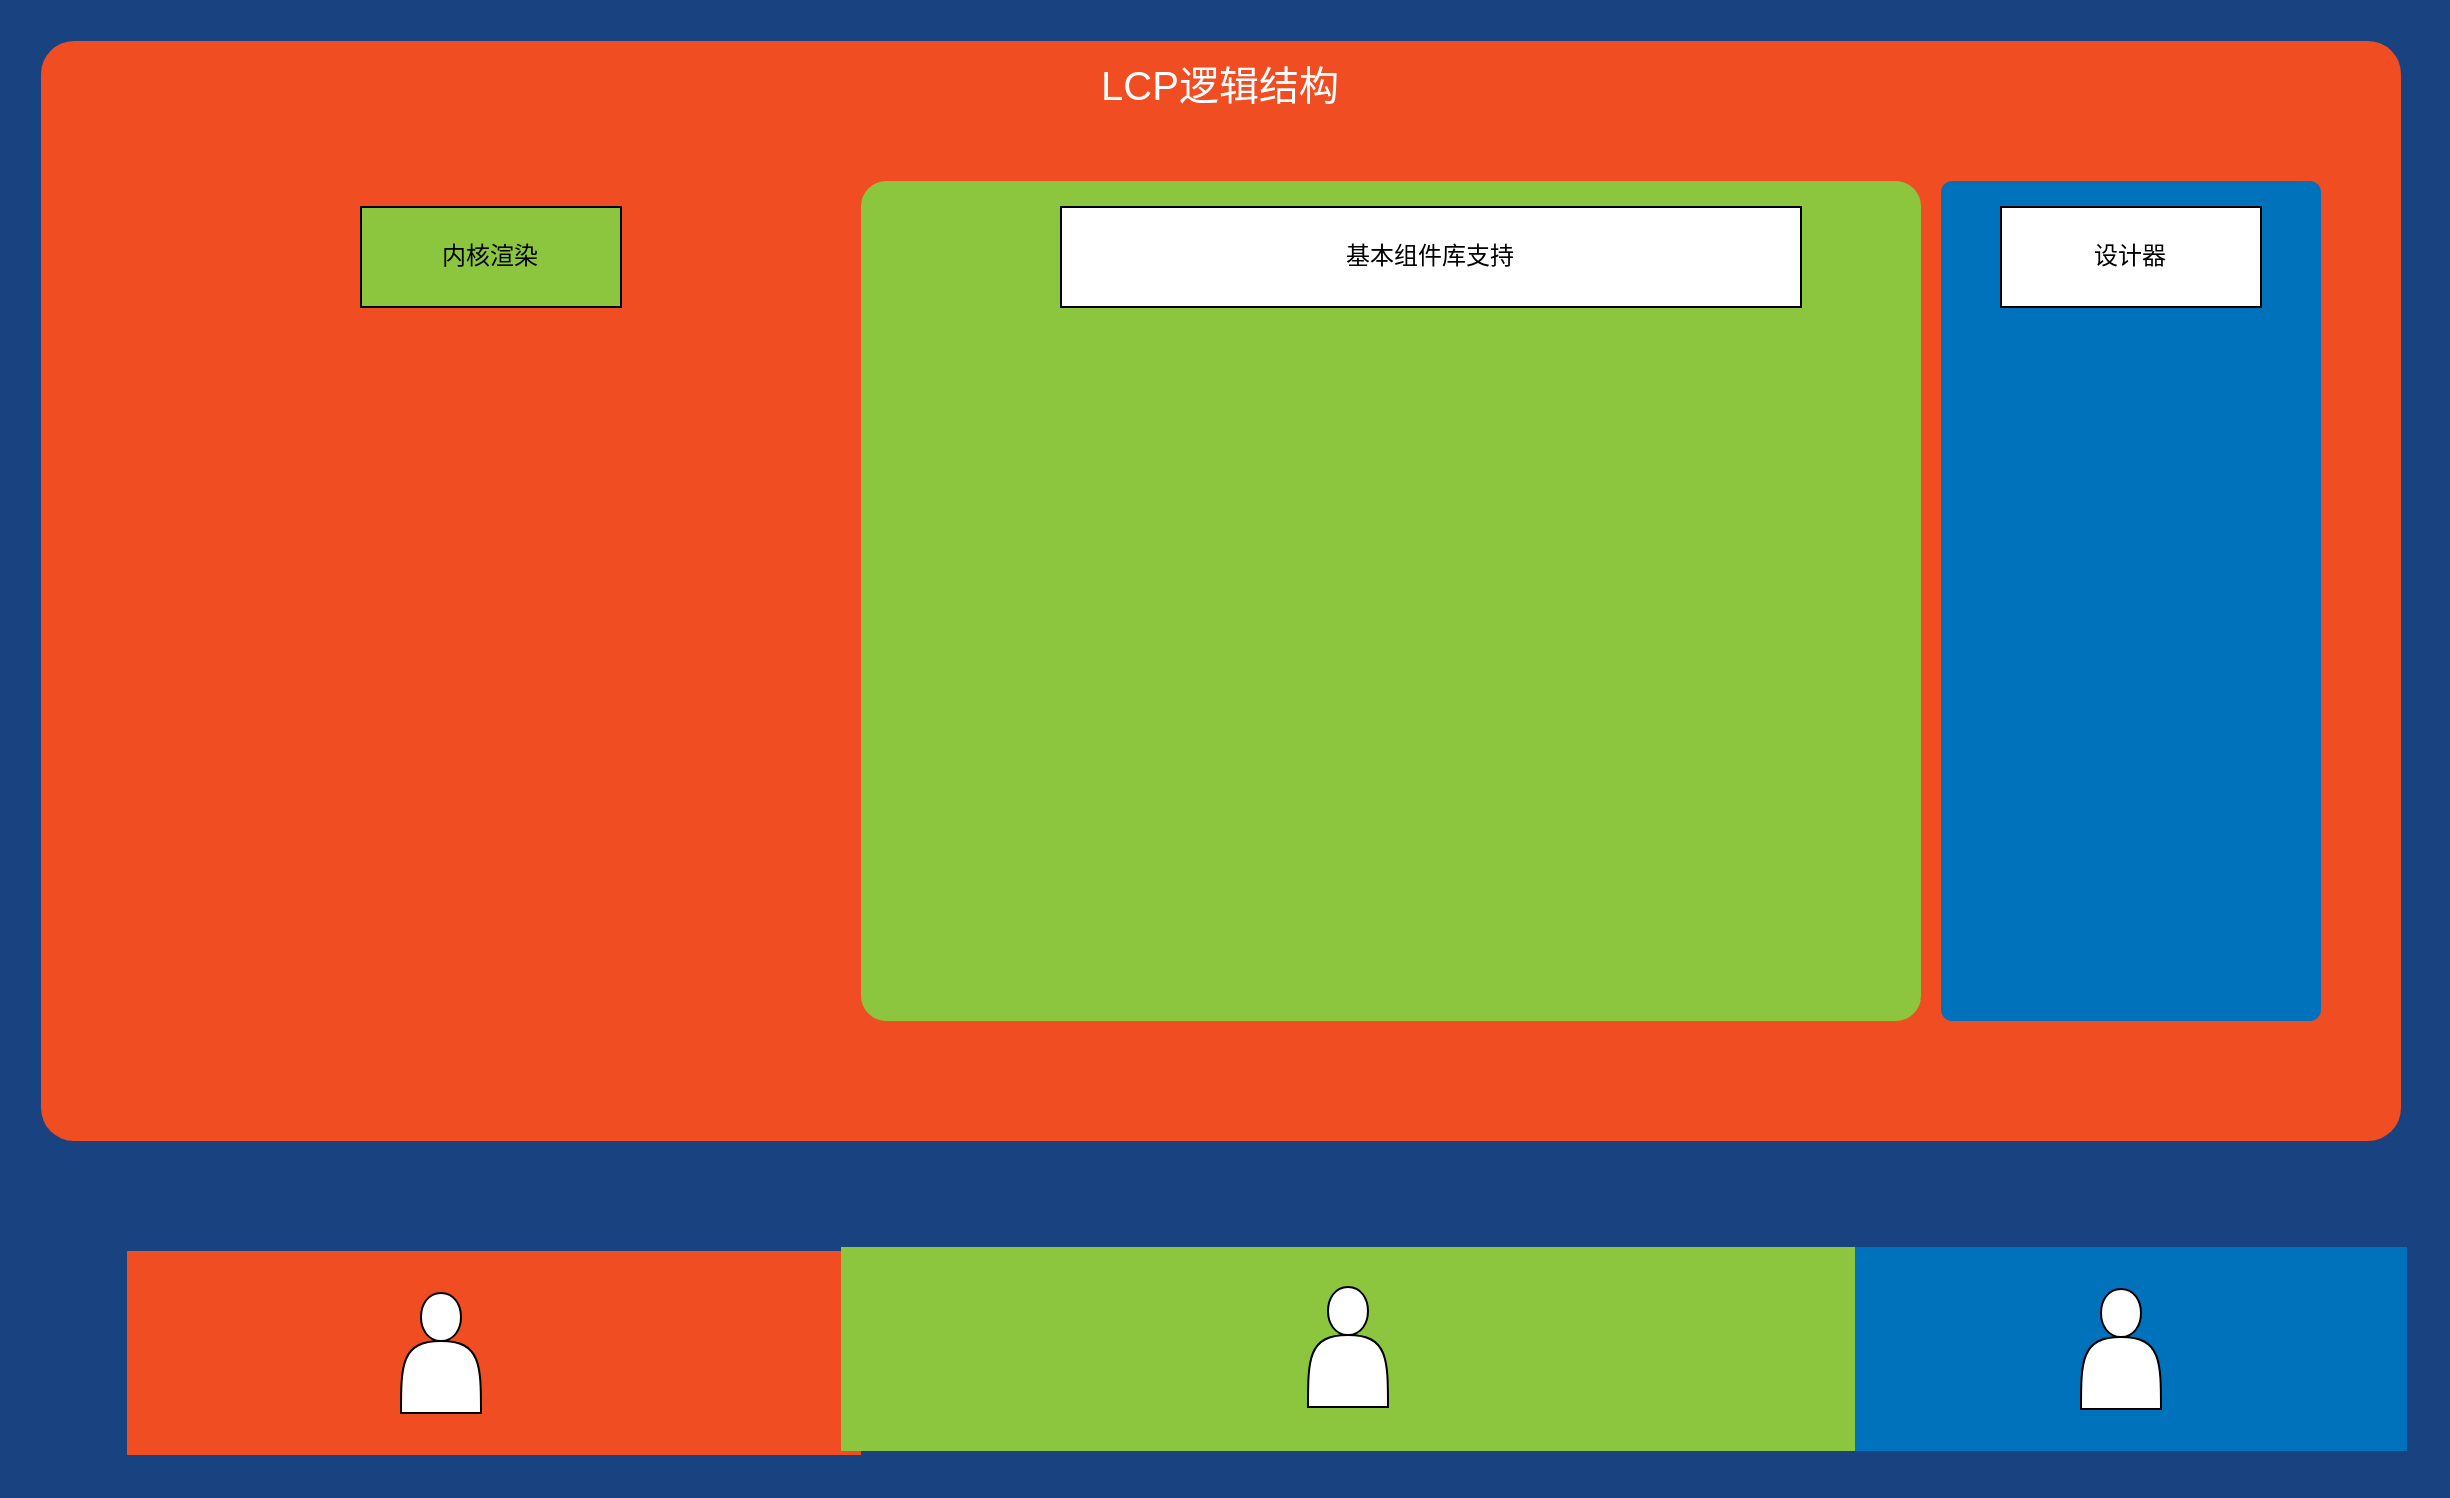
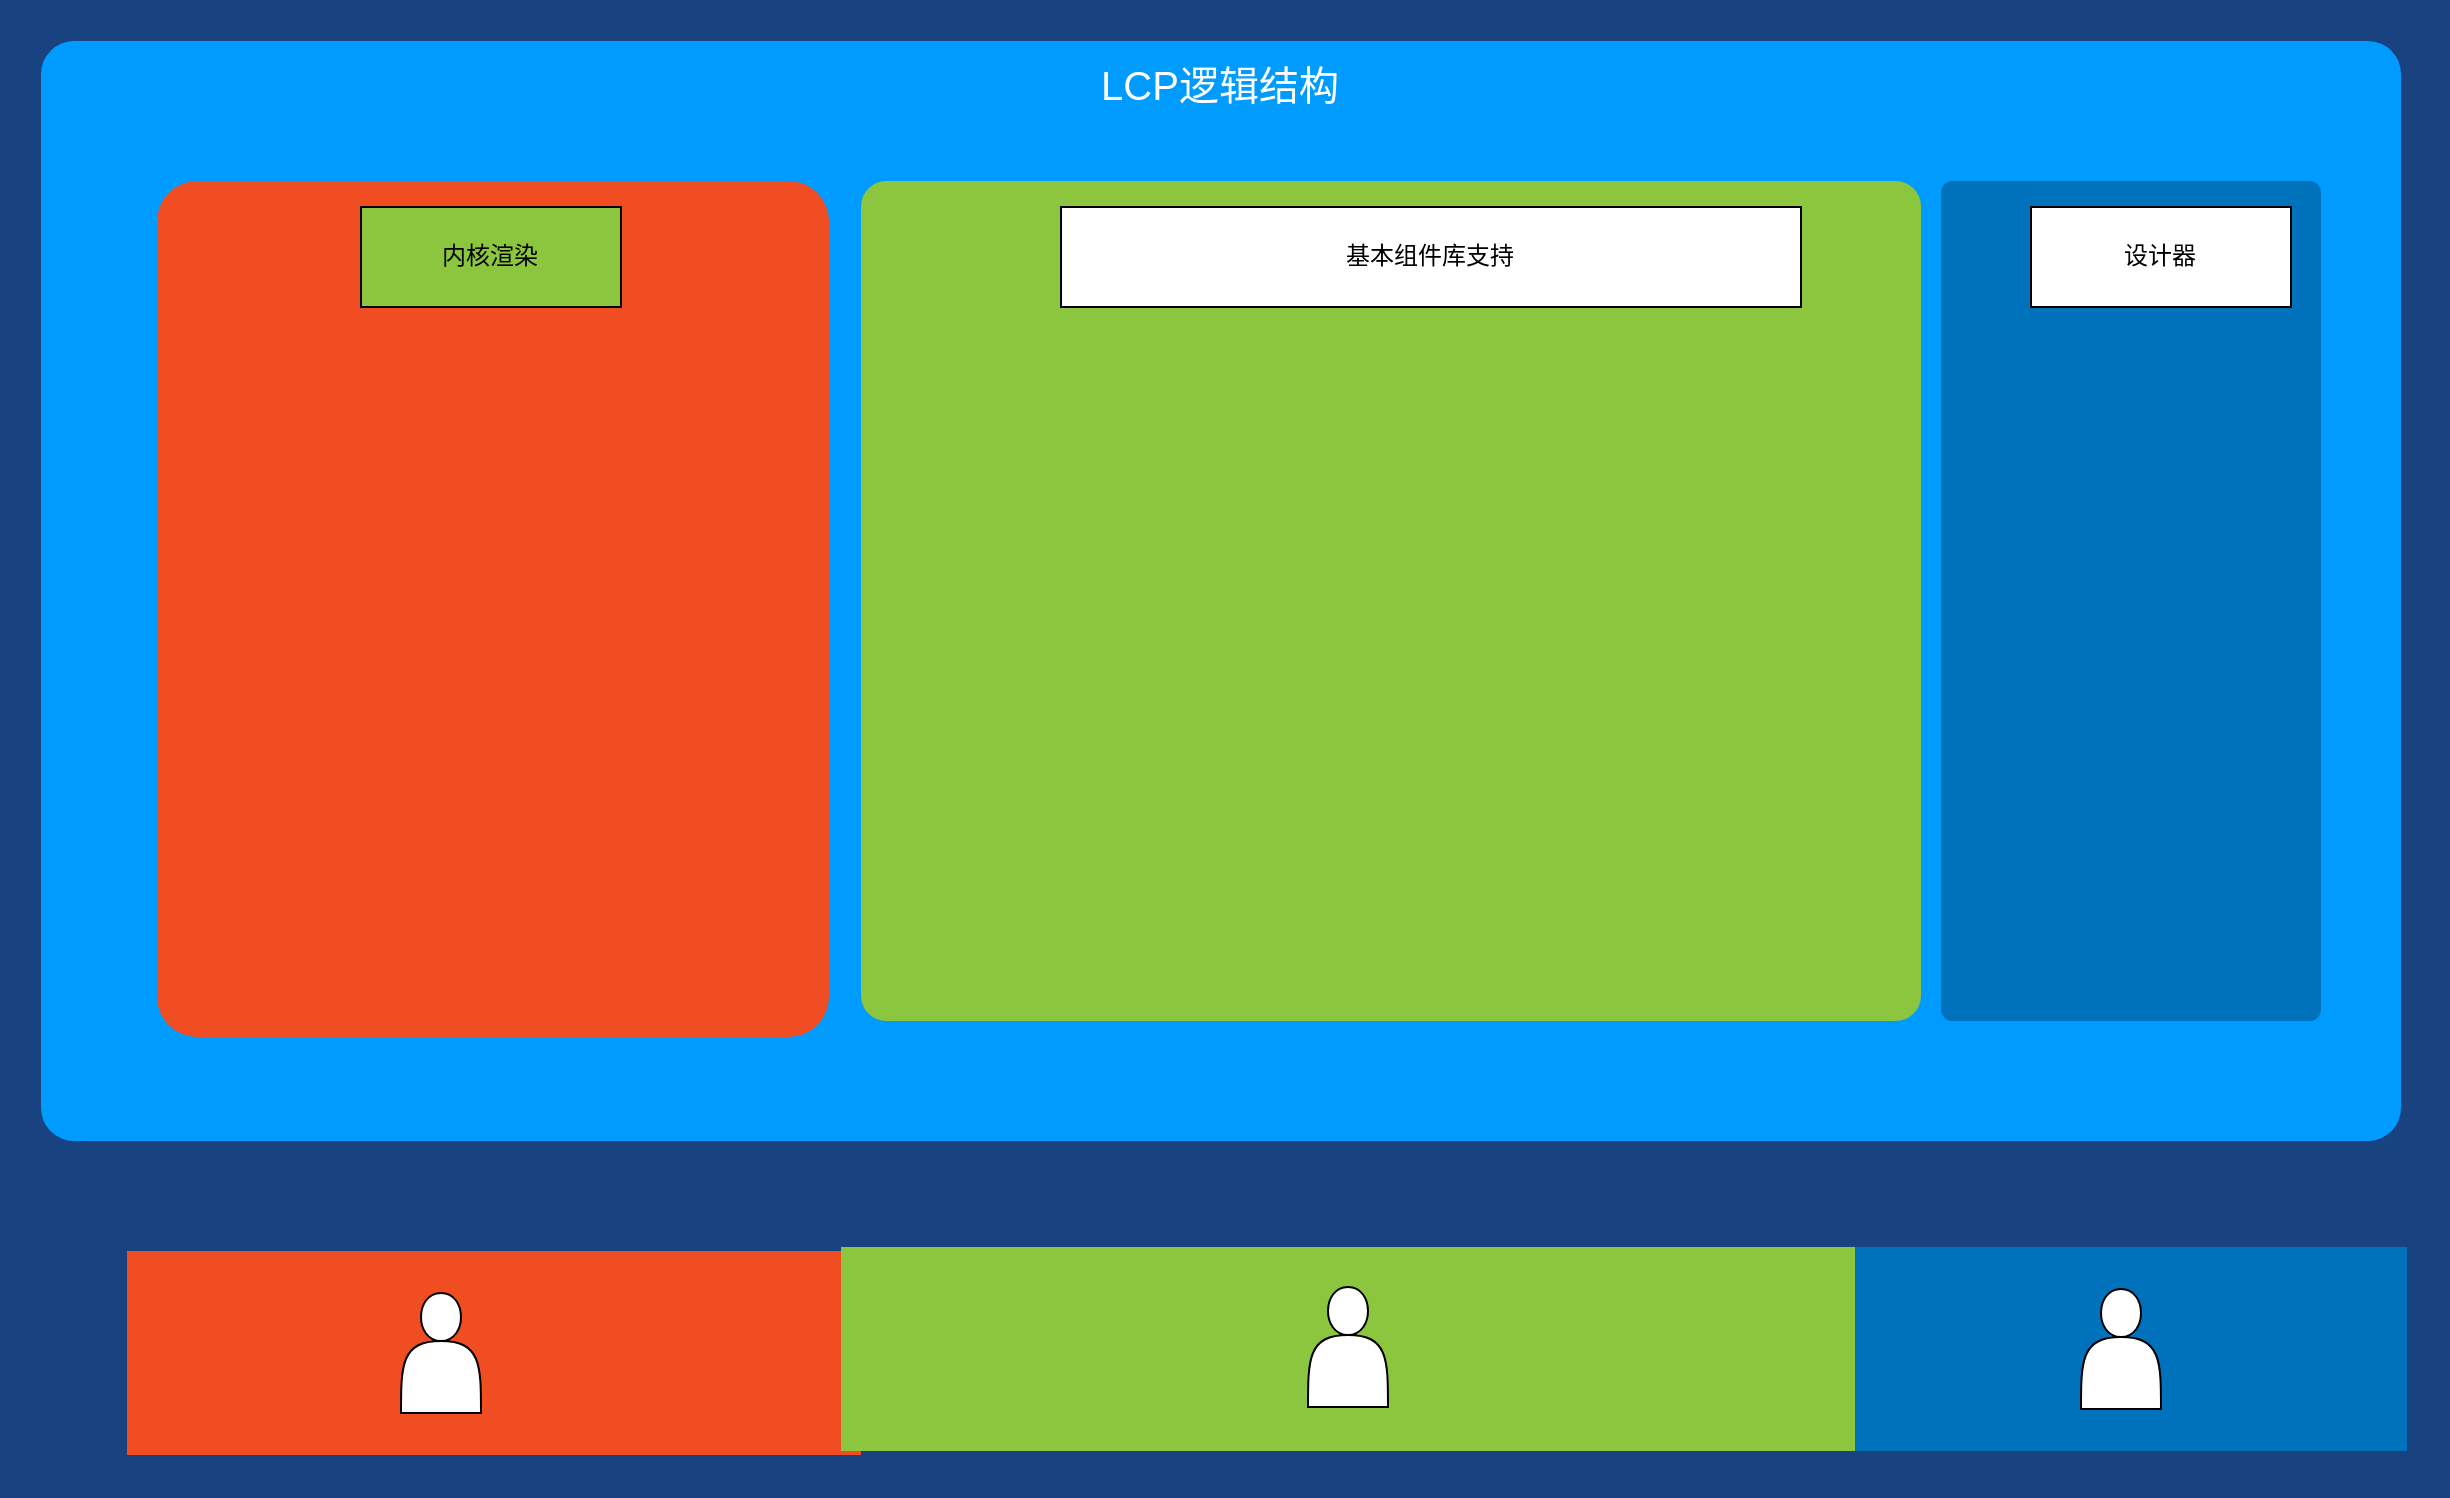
node "LCP逻辑结构": fillcolor #f04d22 -> #009bff
node "设计器": moved (2131, 257) -> (2161, 257)
